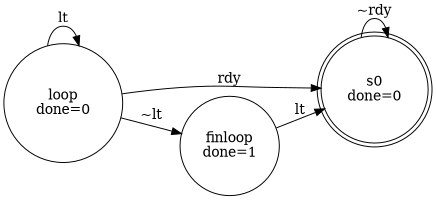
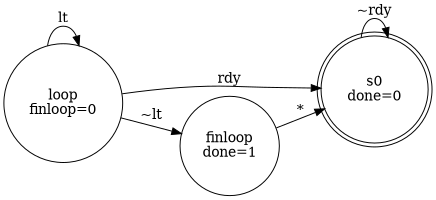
node "loop done=0": label "loop done=0" -> "loop finloop=0"
edge "finloop done=1" -> "s0 done=0": label "lt" -> "*"
